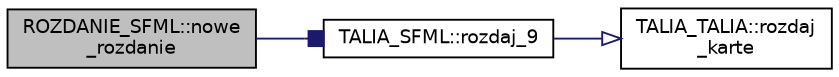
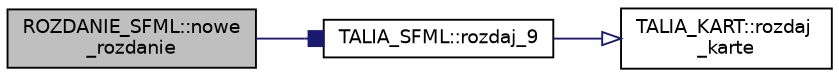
node "TALIA_TALIA::rozdaj _karte": label "TALIA_TALIA::rozdaj _karte" -> "TALIA_KART::rozdaj _karte"
